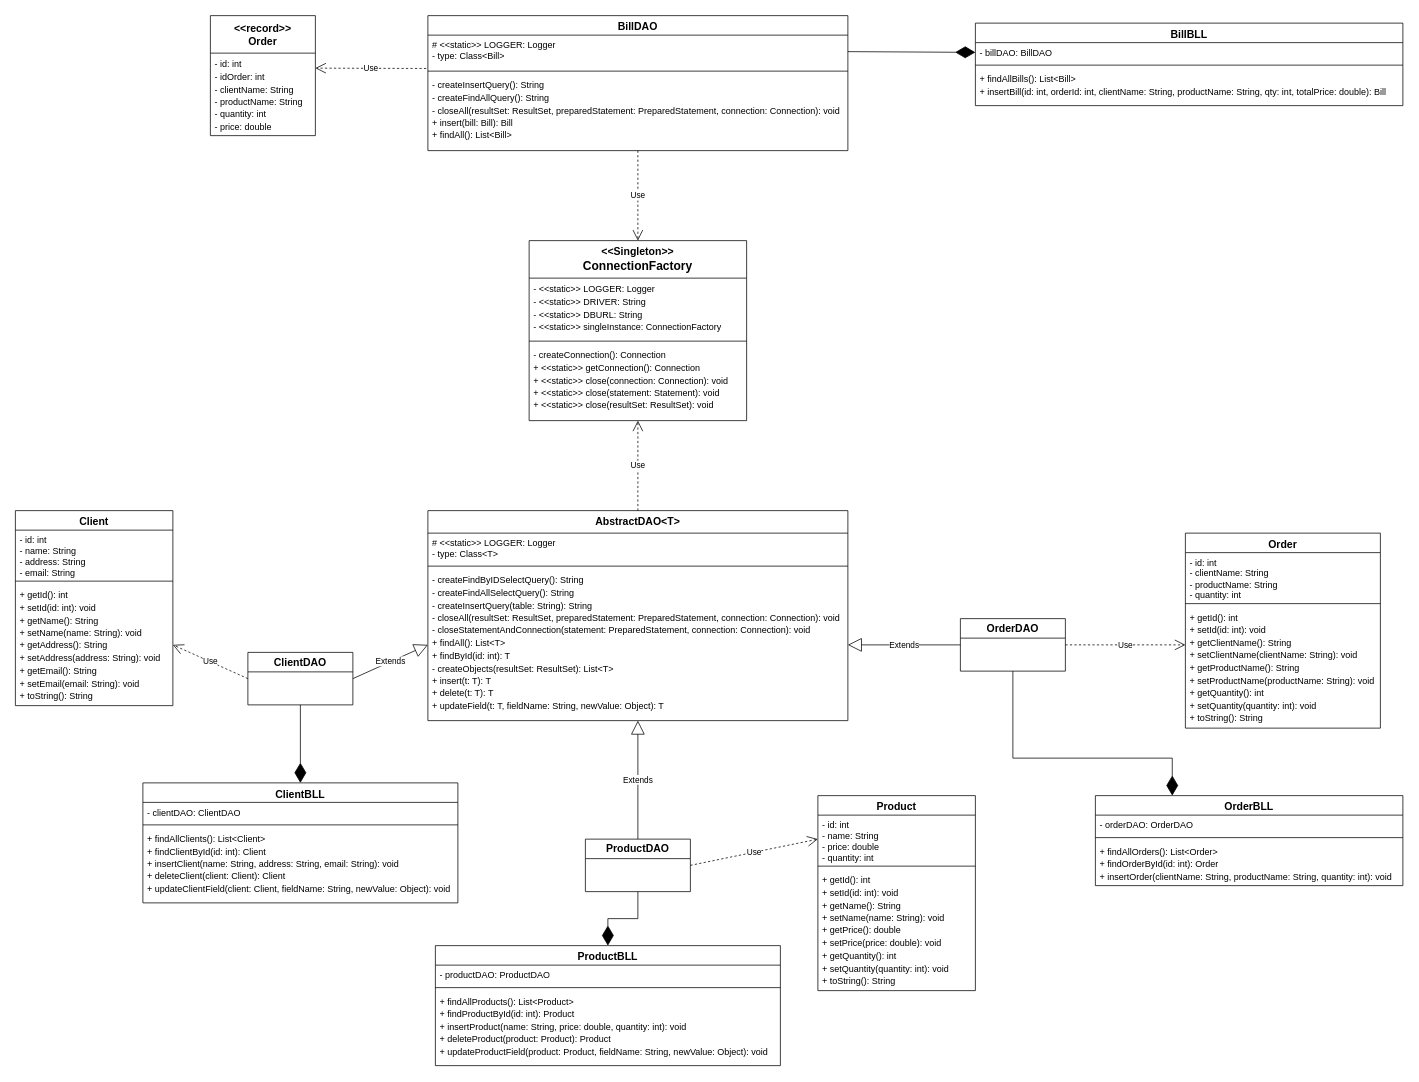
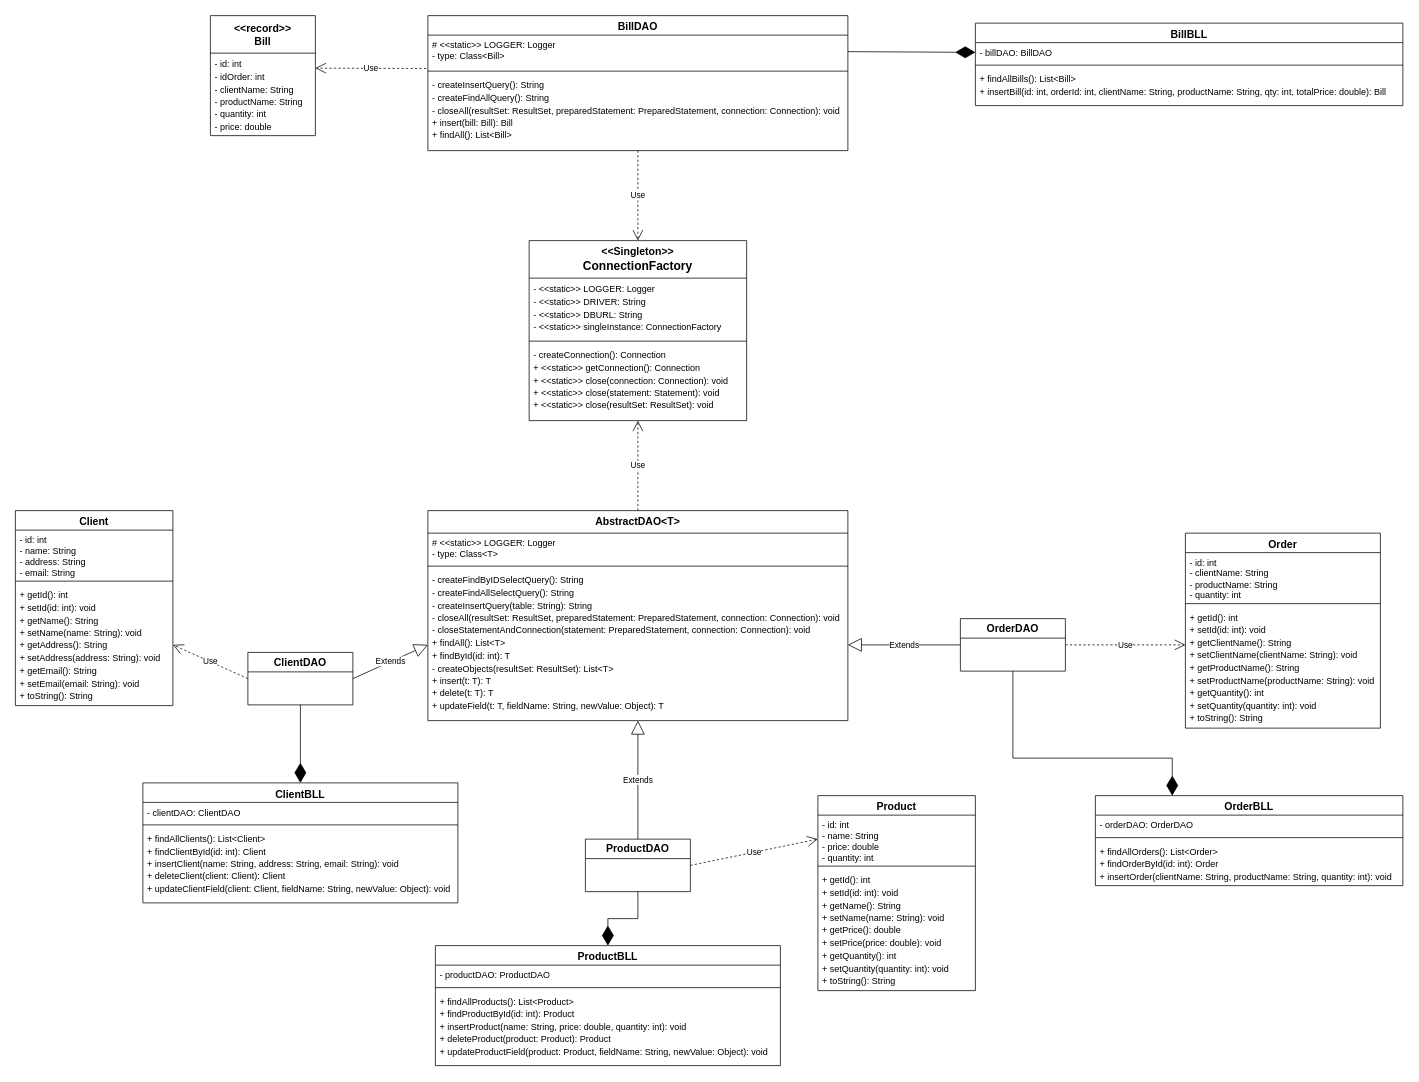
node "<<record>> Order": label "<<record>> Order" -> "<<record>> Bill"
